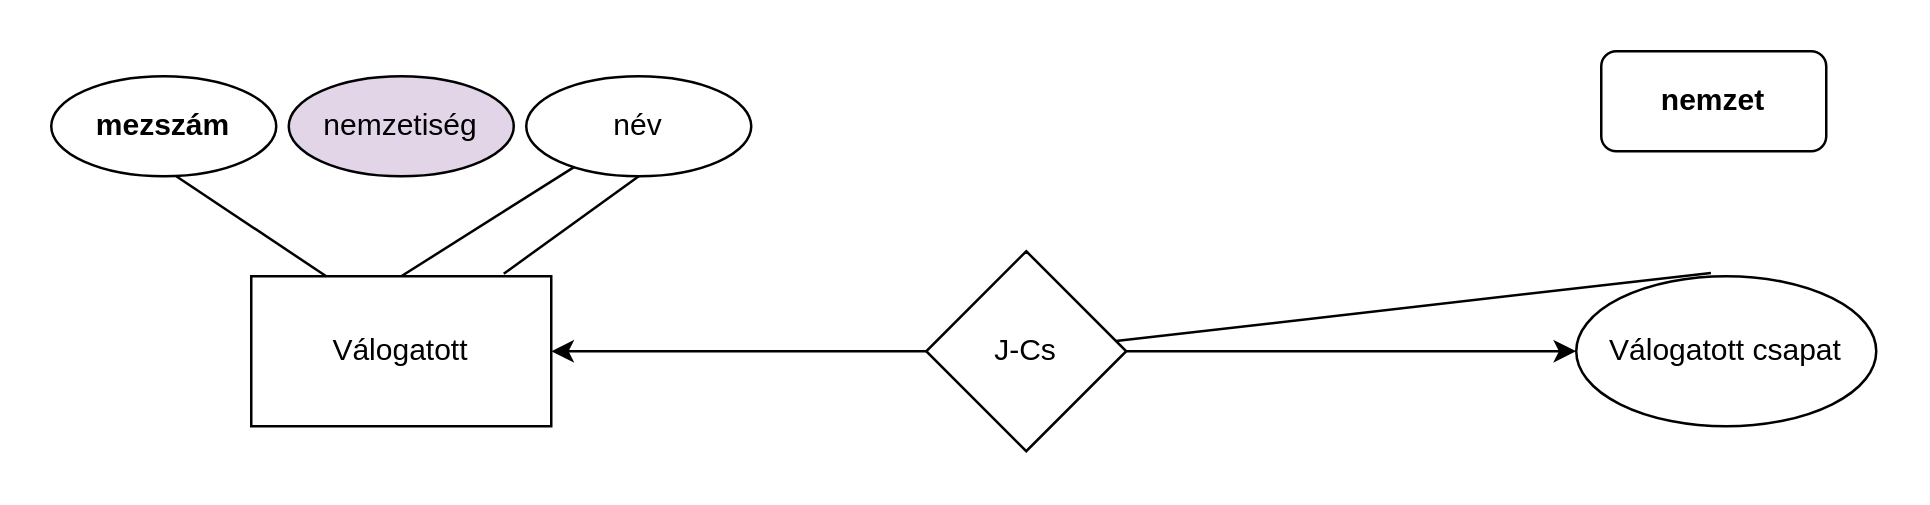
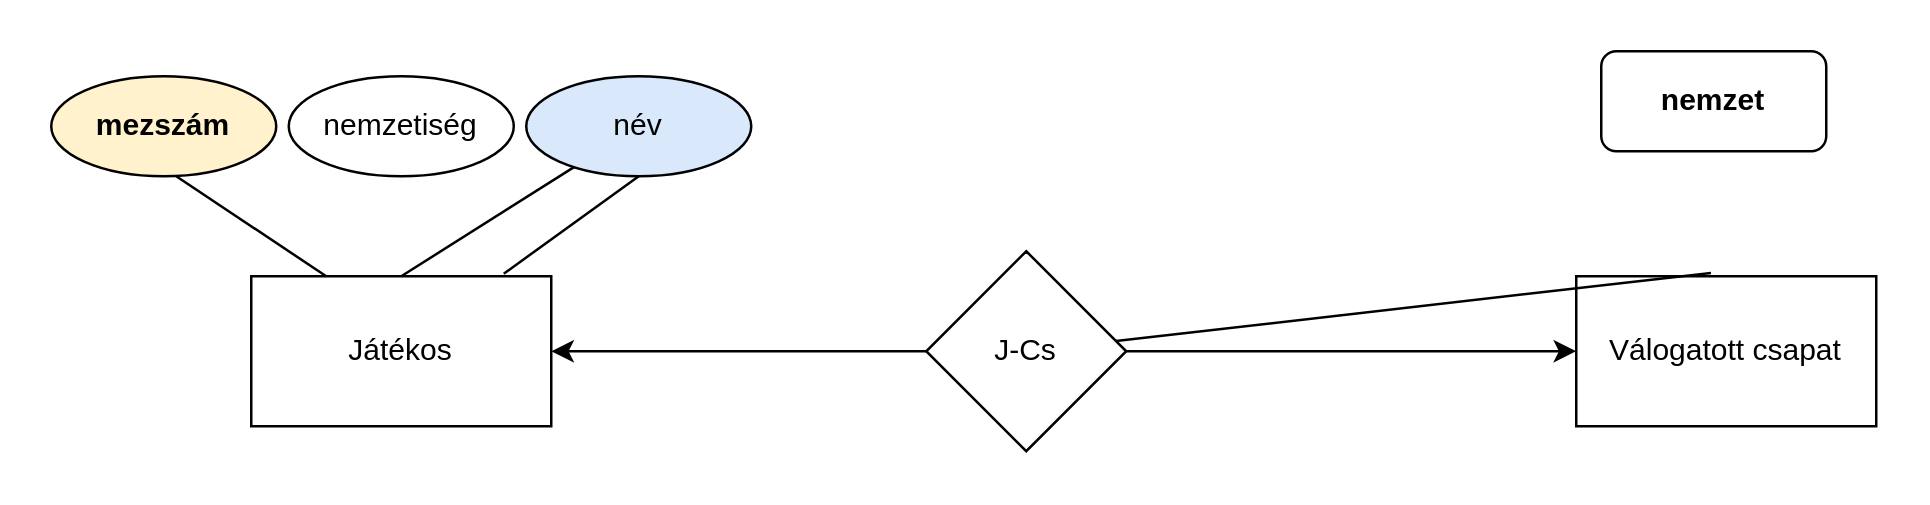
node "mezszám": fillcolor #ffffff -> #fff2cc
node "nemzetiség": fillcolor #e1d5e7 -> #ffffff
node "név": fillcolor #ffffff -> #dae8fc
node "Válogatott": label "Válogatott" -> "Játékos"
node "Válogatott csapat": shape ellipse -> rectangle
